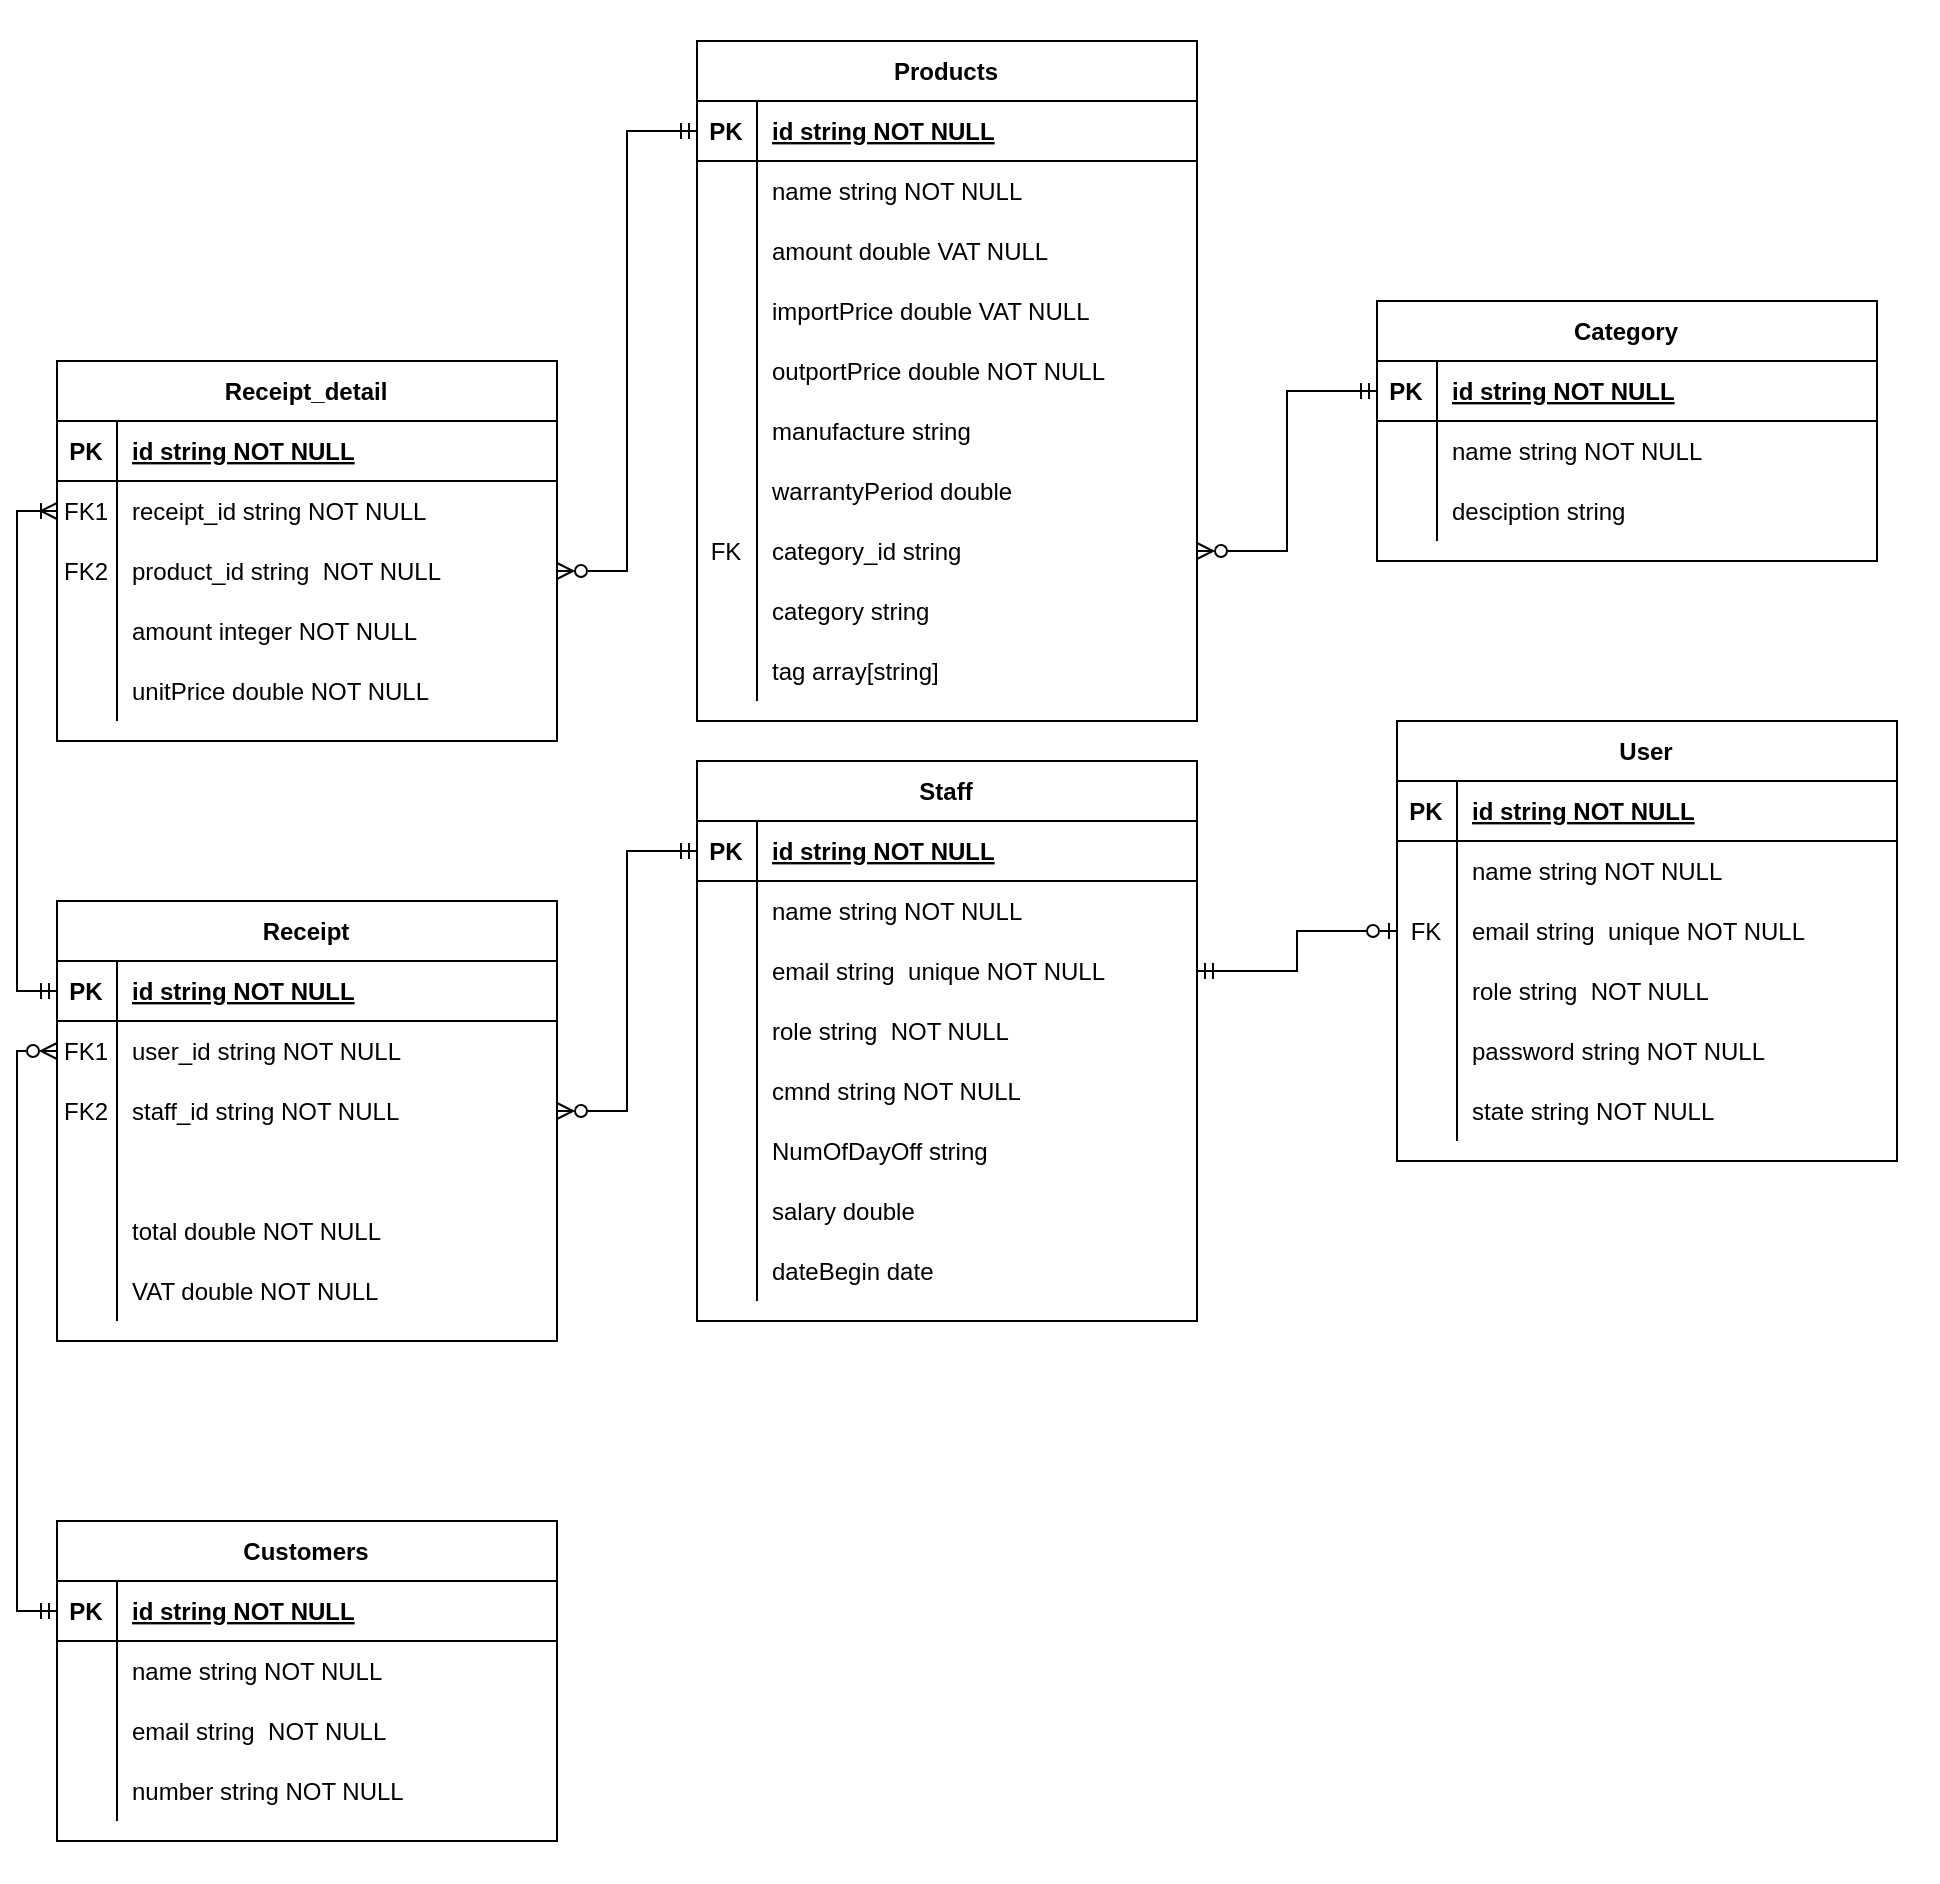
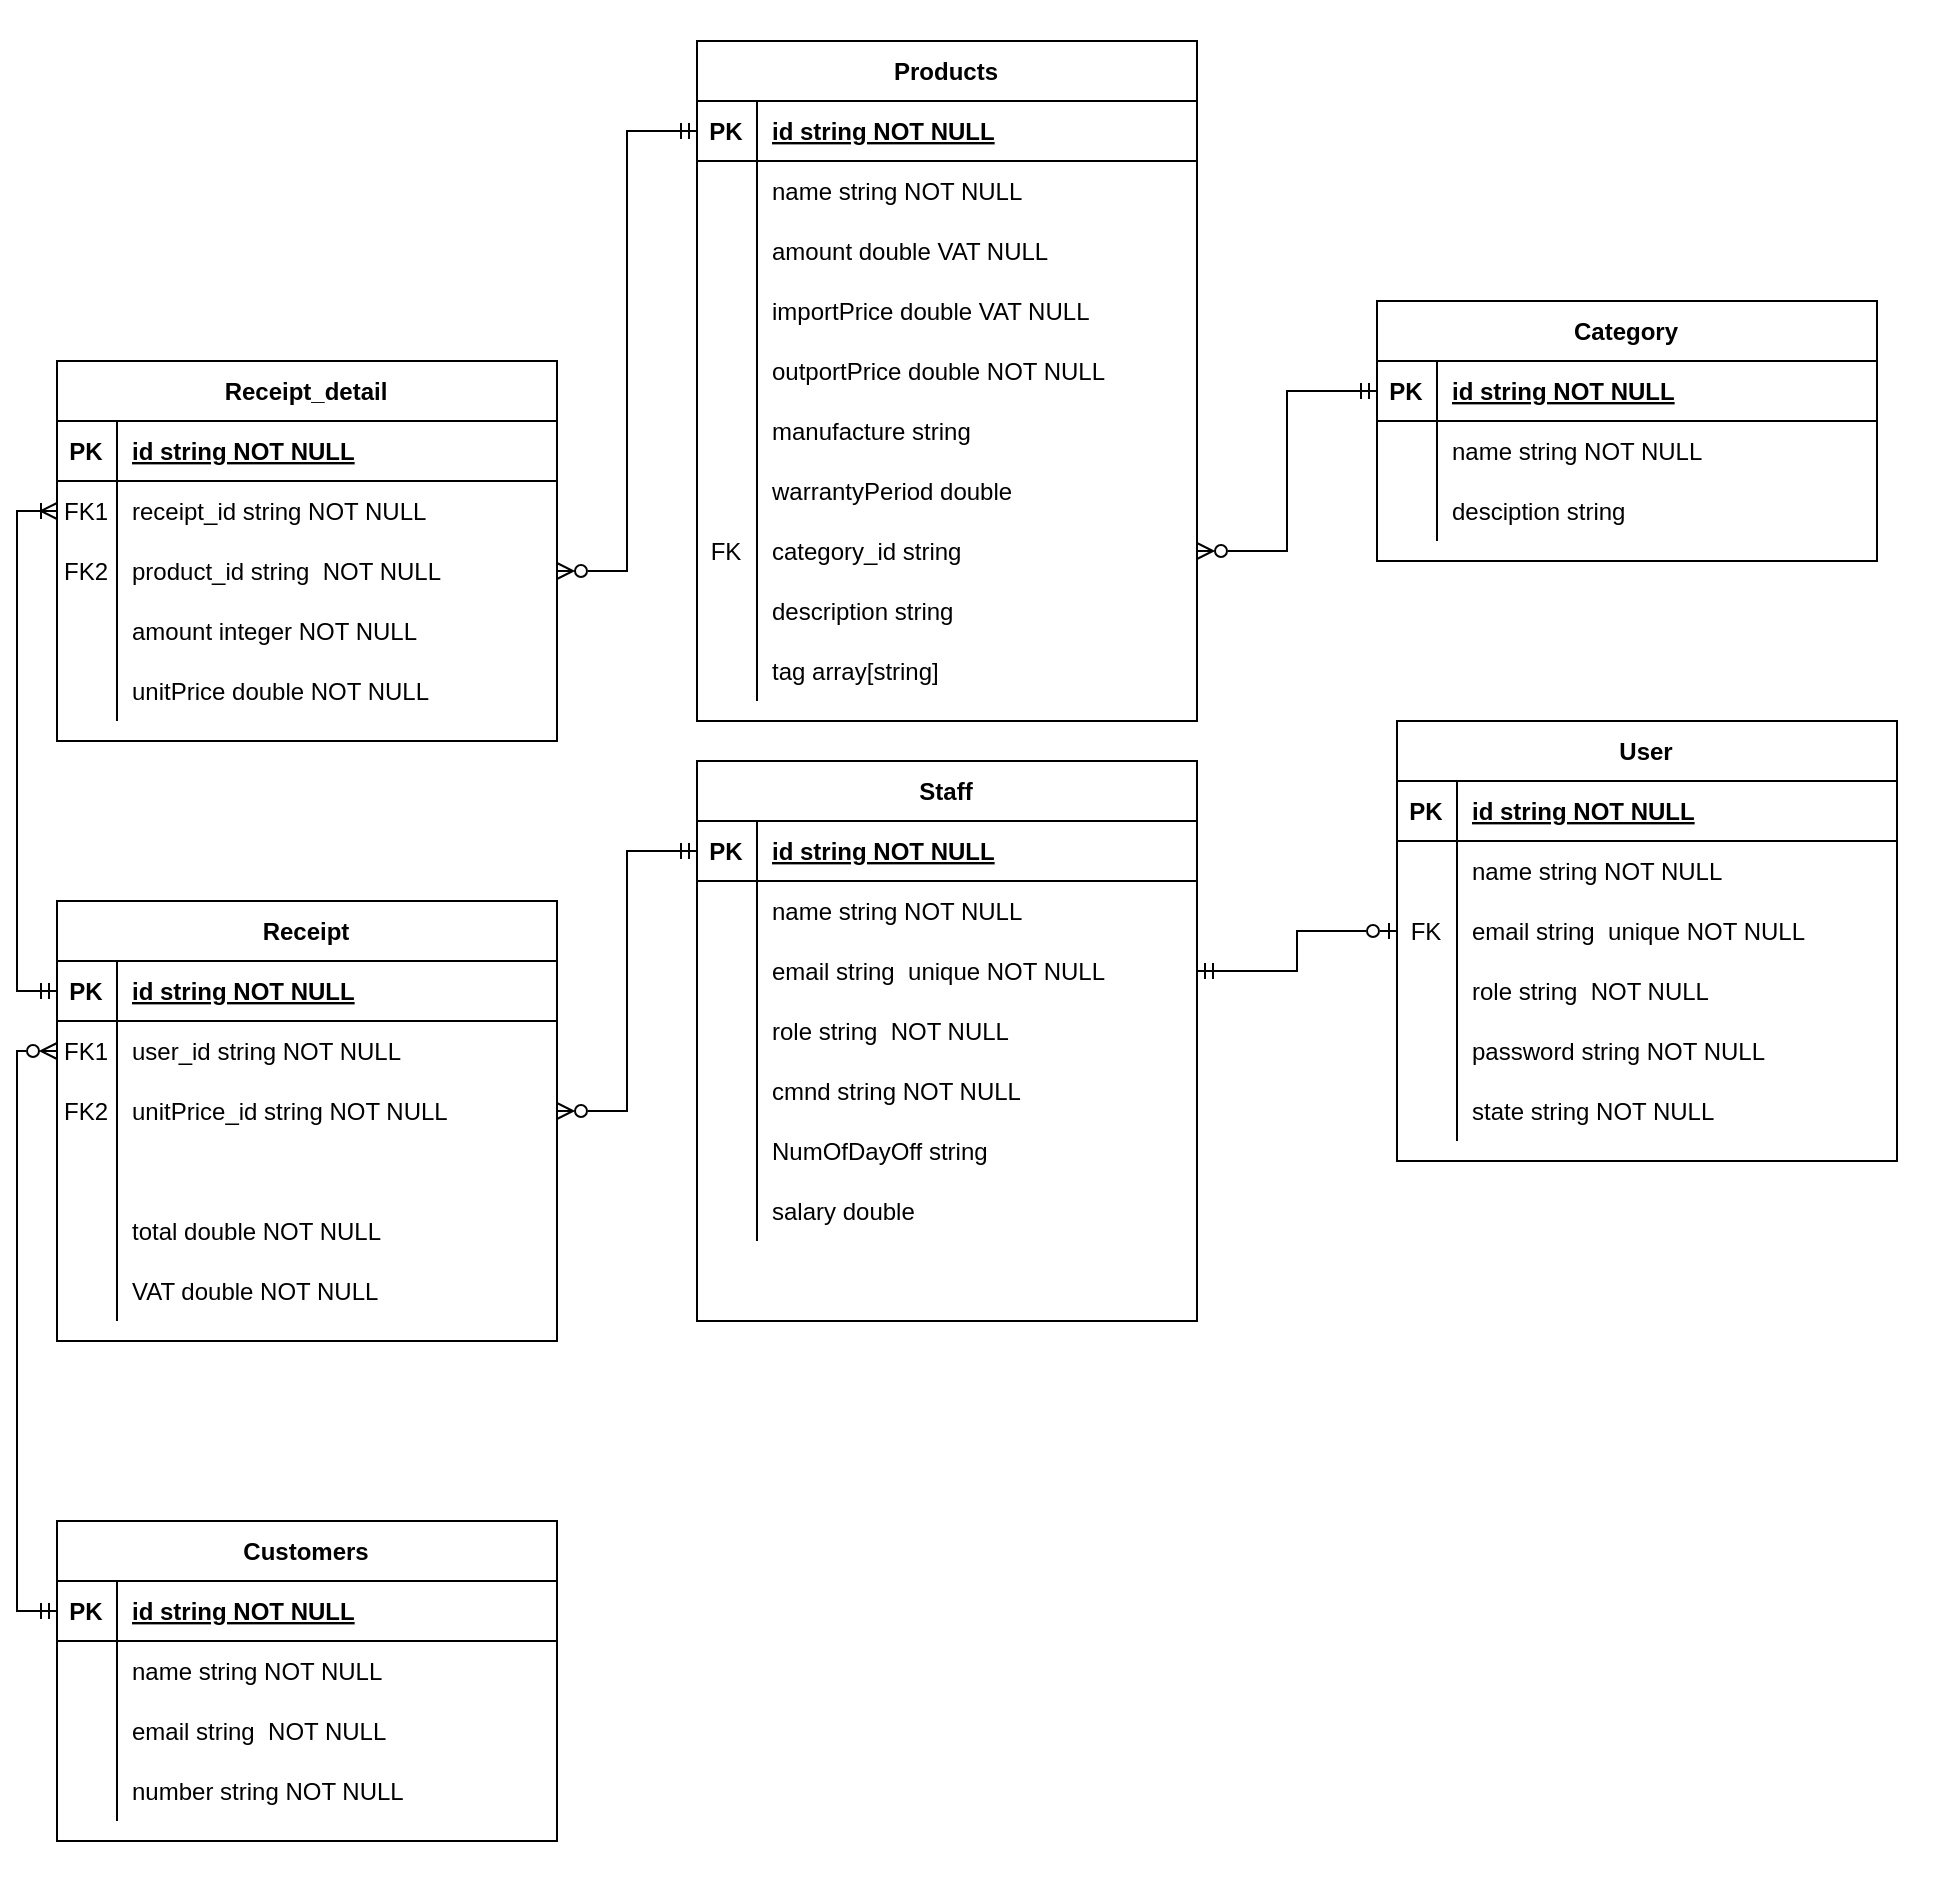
node "category string": label "category string" -> "description string"
node "staff_id string NOT NULL": label "staff_id string NOT NULL" -> "unitPrice_id string NOT NULL"
node "dateBegin date": removed
